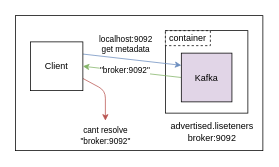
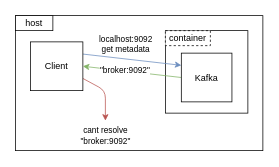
node "host": added
node "Kafka": fillcolor #e1d5e7 -> #ffffff
node "advertised.liseteners broker:9092": removed
